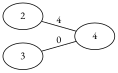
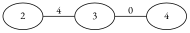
edge "2" -- "4": now "2" -- "3"
